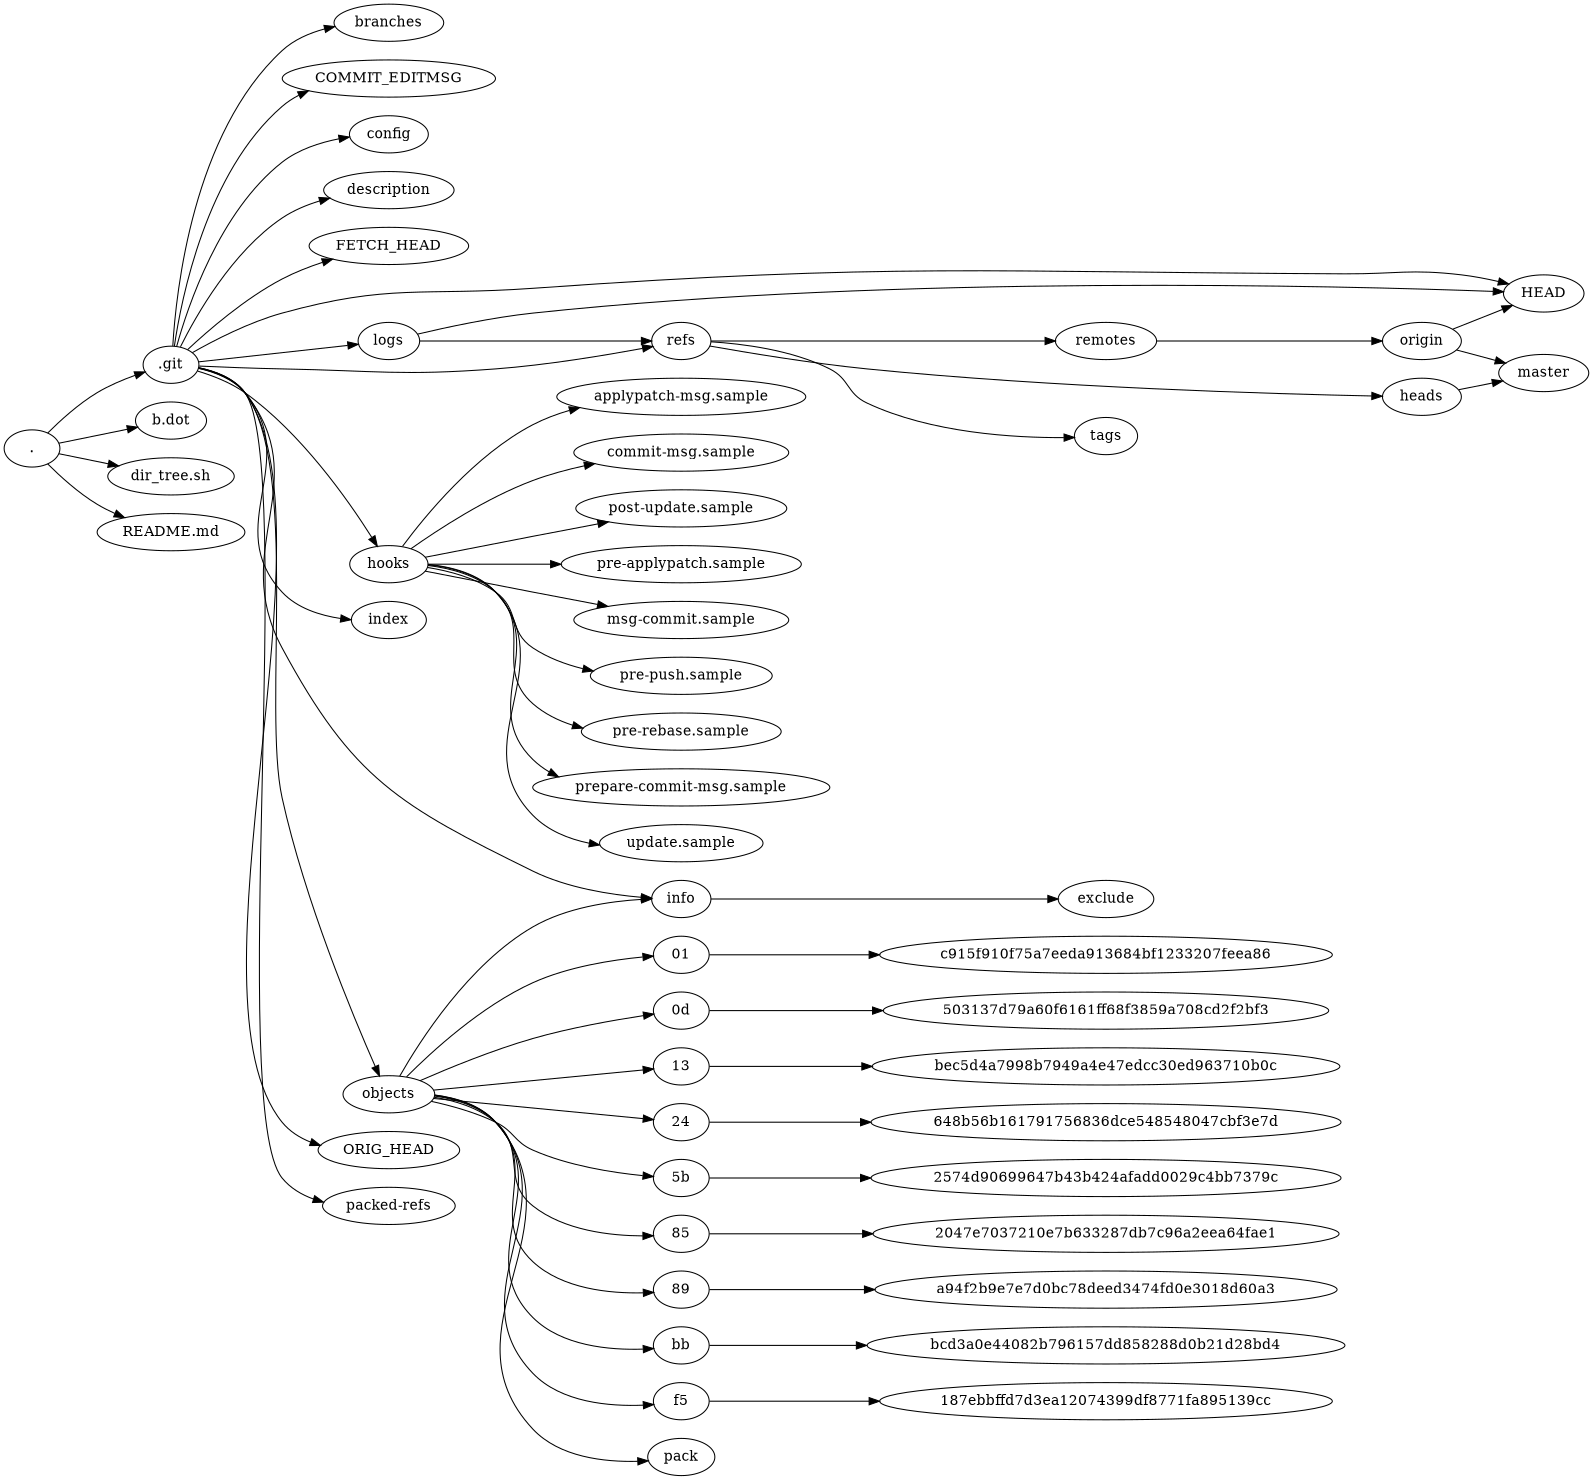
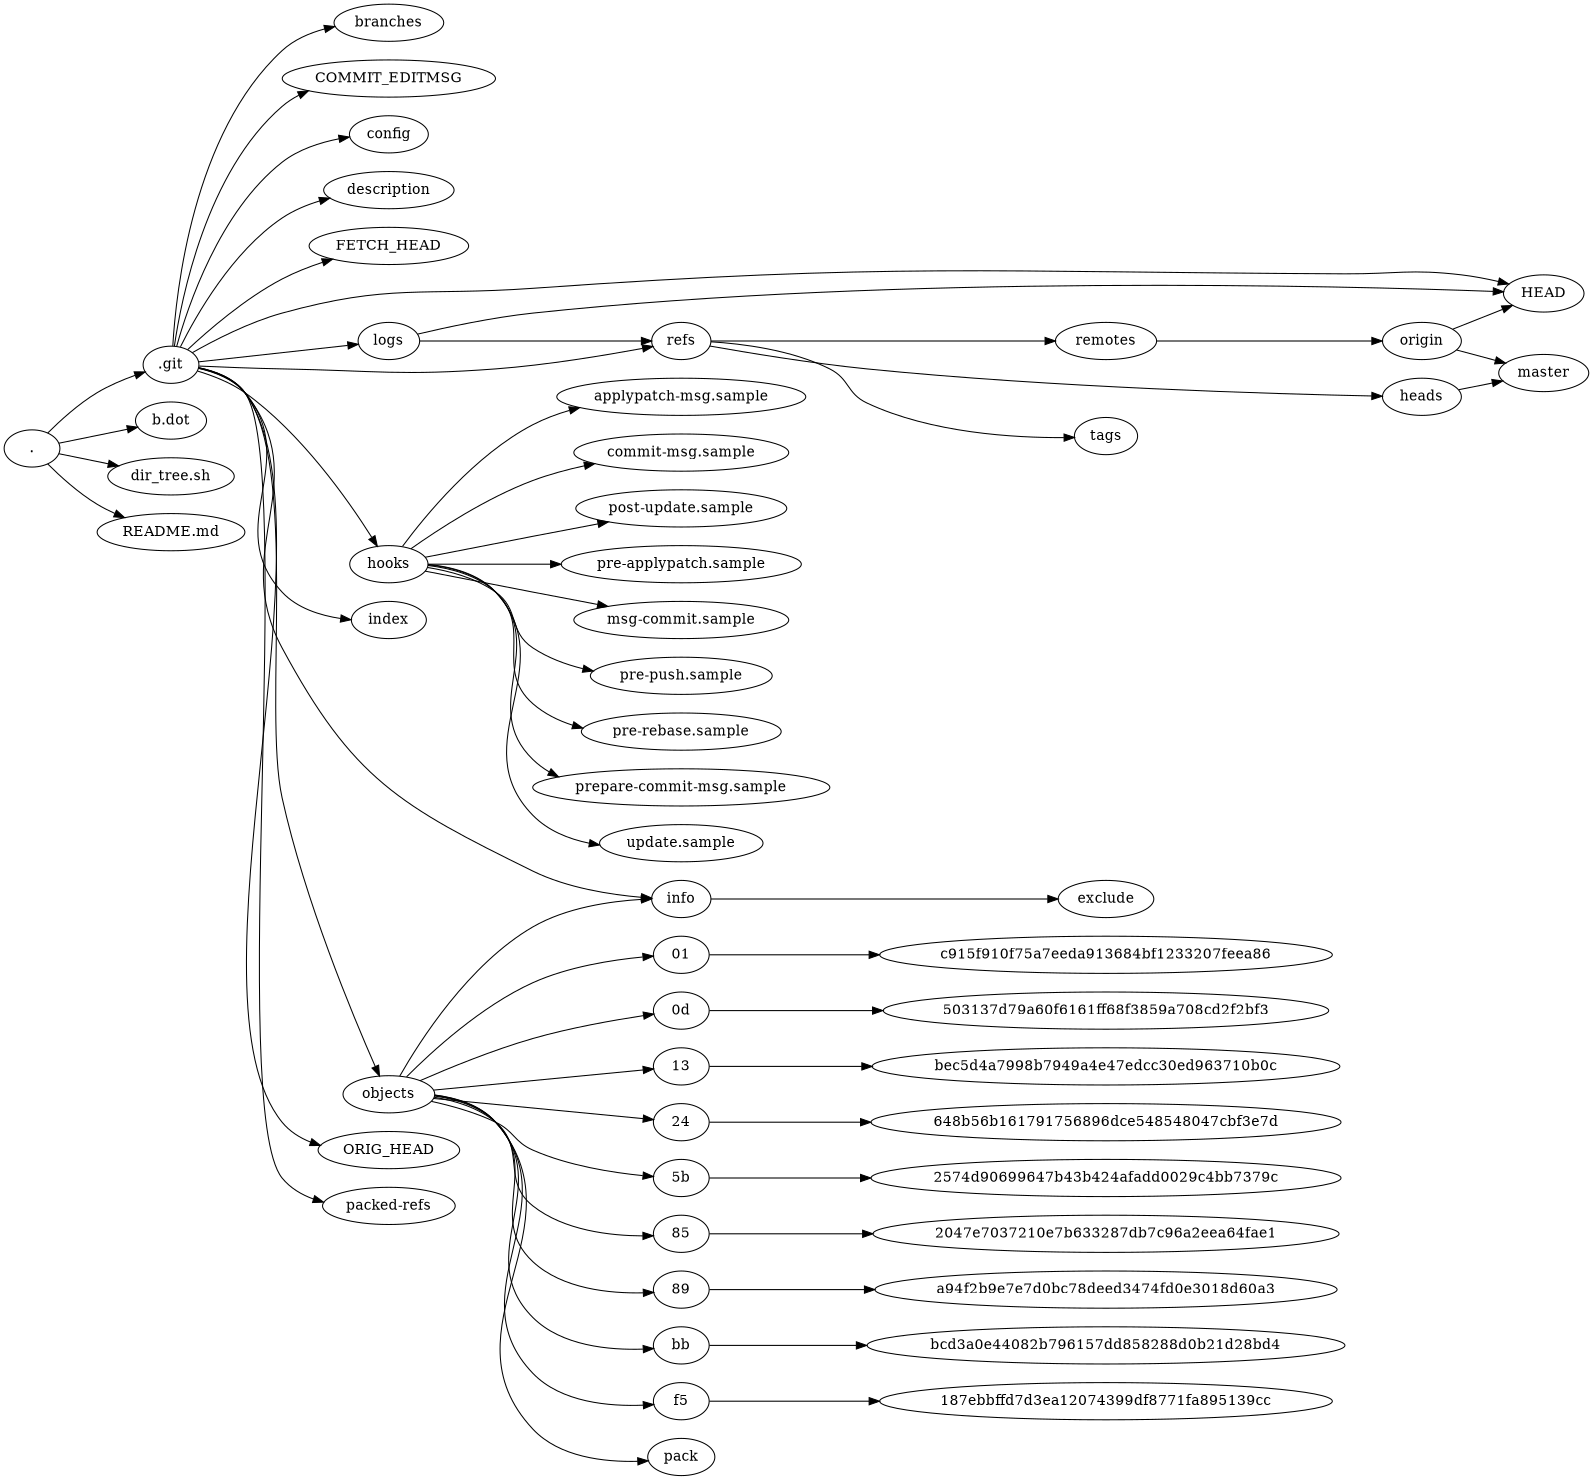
node "648b56b161791756836dce548548047cbf3e7d": label "648b56b161791756836dce548548047cbf3e7d" -> "648b56b161791756896dce548548047cbf3e7d"
